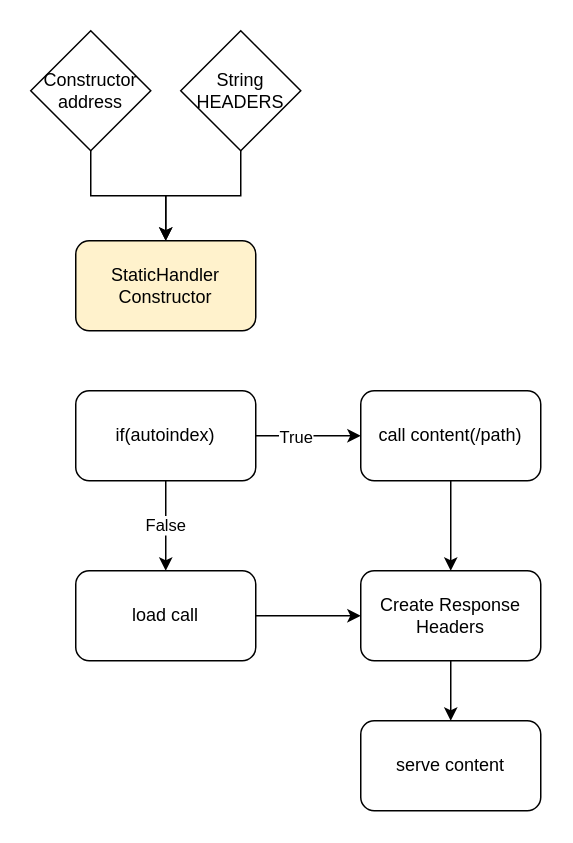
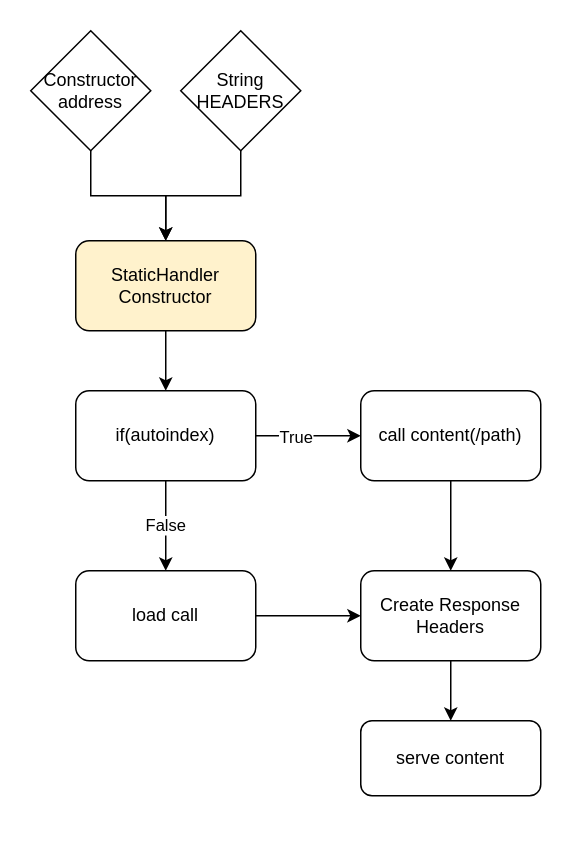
edge "StaticHandler Constructor" -> "if(autoindex)": added
node "serve content": size 180x90 -> 180x75
